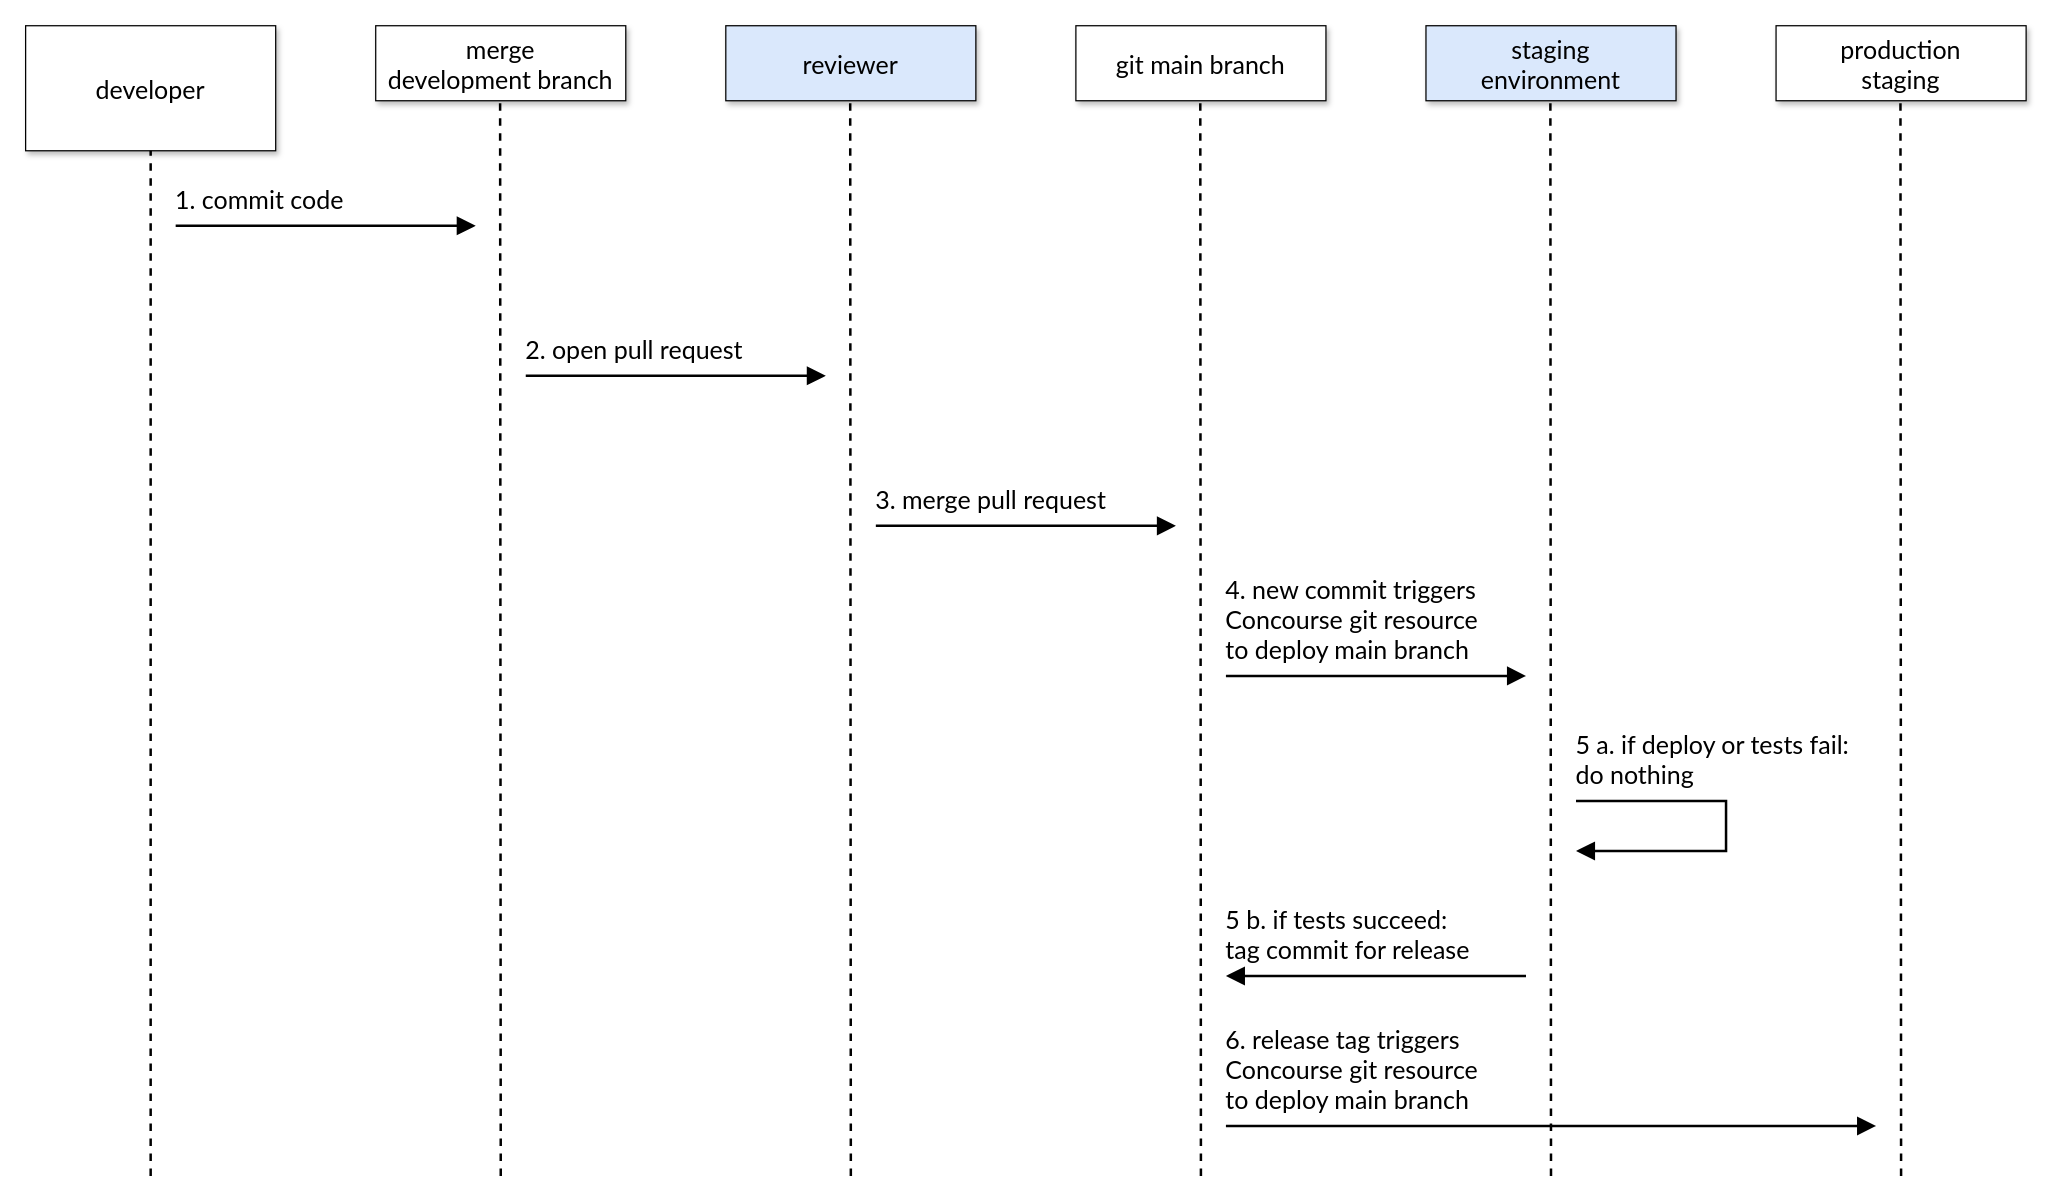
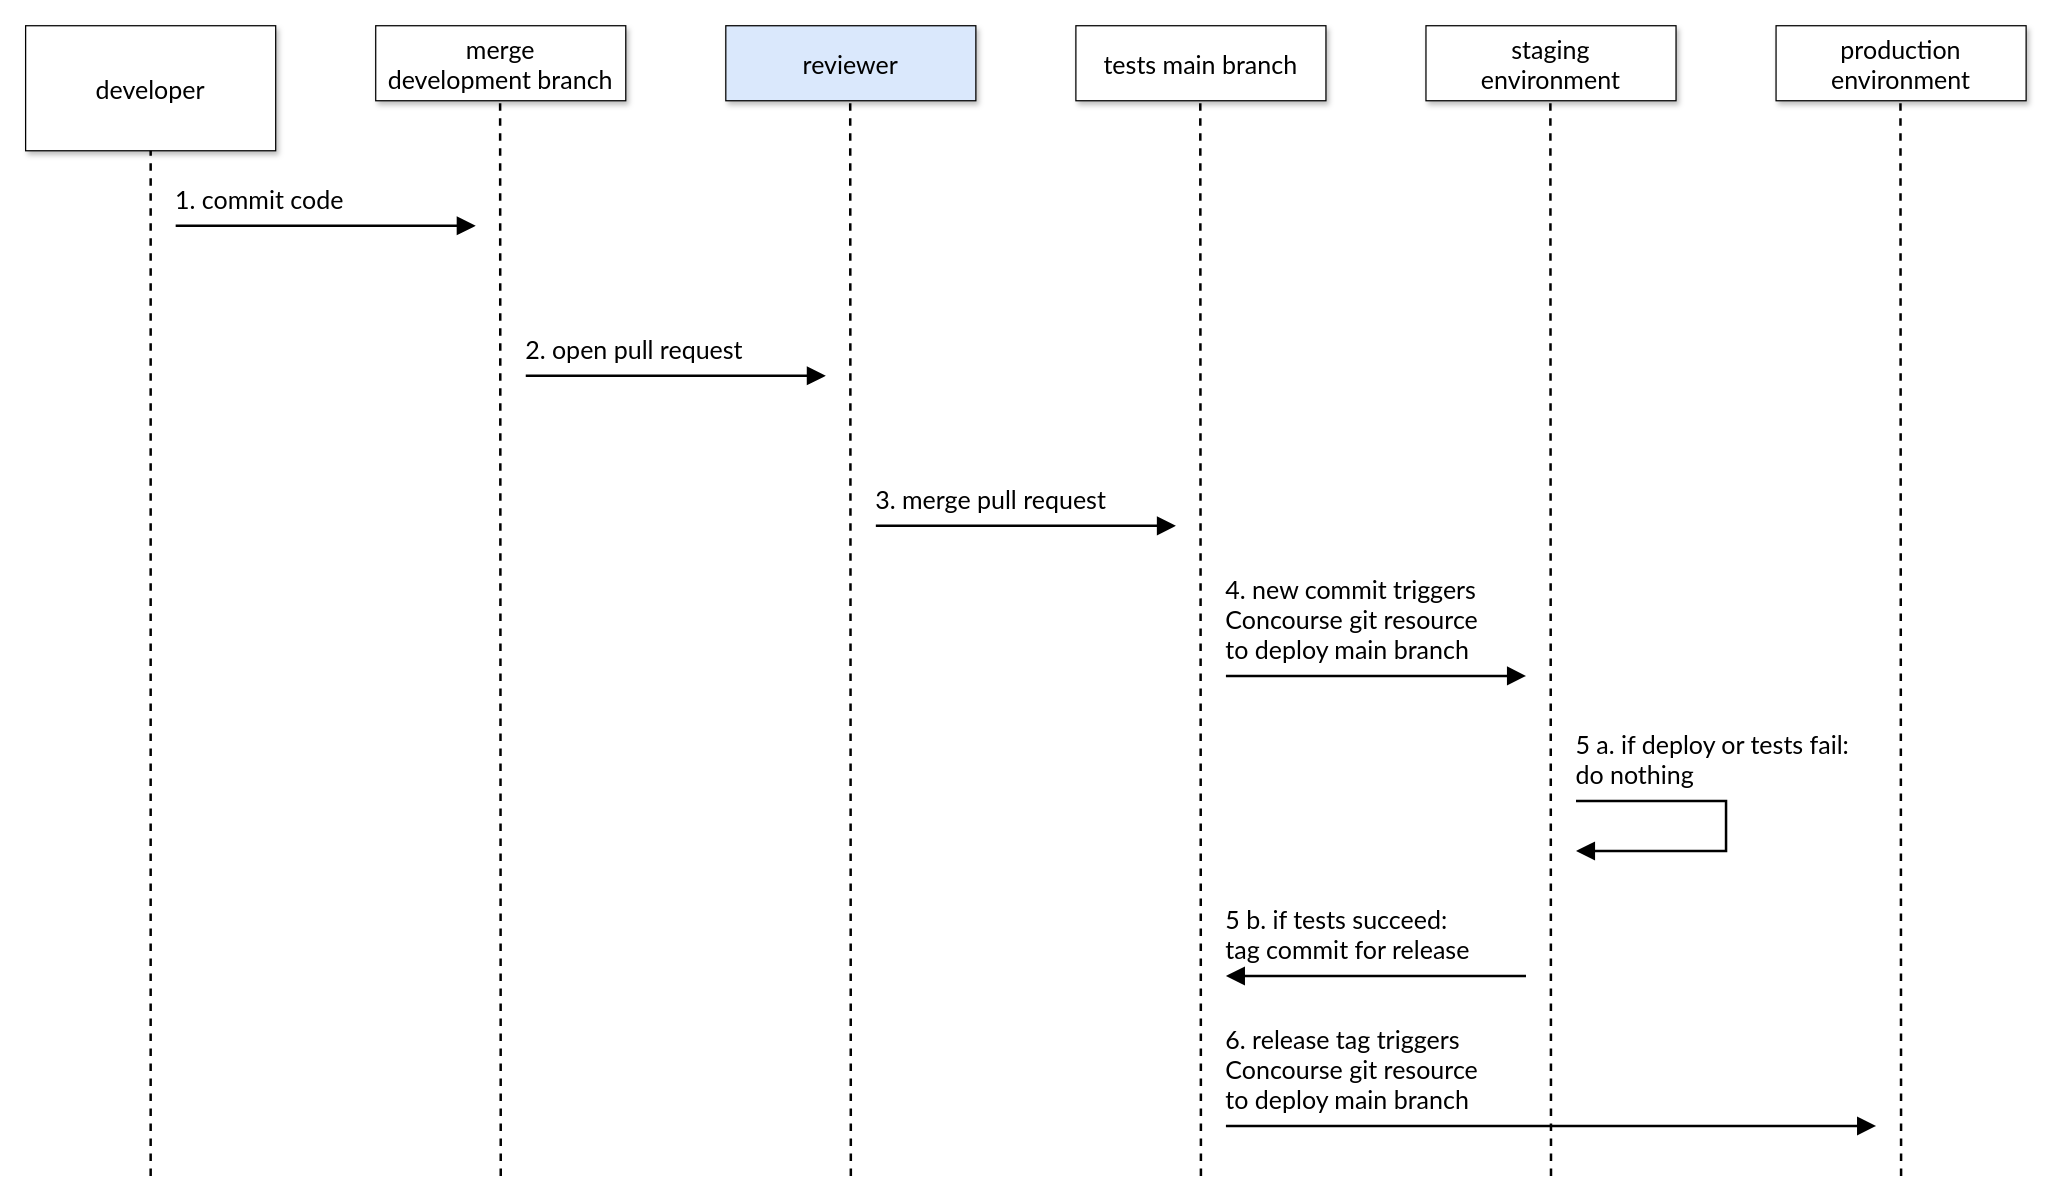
node "git main branch": label "git main branch" -> "tests main branch"
node "staging environment": fillcolor #dae8fc -> #ffffff
node "production staging": label "production staging" -> "production environment"
